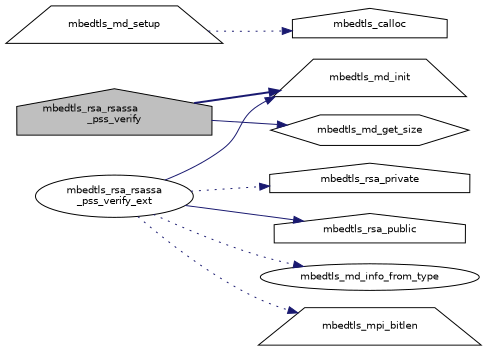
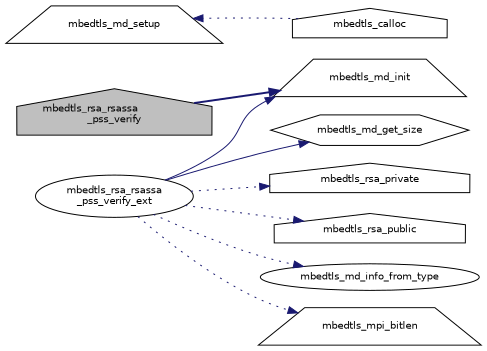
edge "mbedtls_md_setup" -> "mbedtls_calloc": reversed
edge "mbedtls_rsa_rsassa _pss_verify" -> "mbedtls_md_get_size": now "mbedtls_rsa_rsassa _pss_verify_ext" -> "mbedtls_md_get_size"
edge "mbedtls_rsa_rsassa _pss_verify_ext" -> "mbedtls_rsa_public": style solid -> dotted
